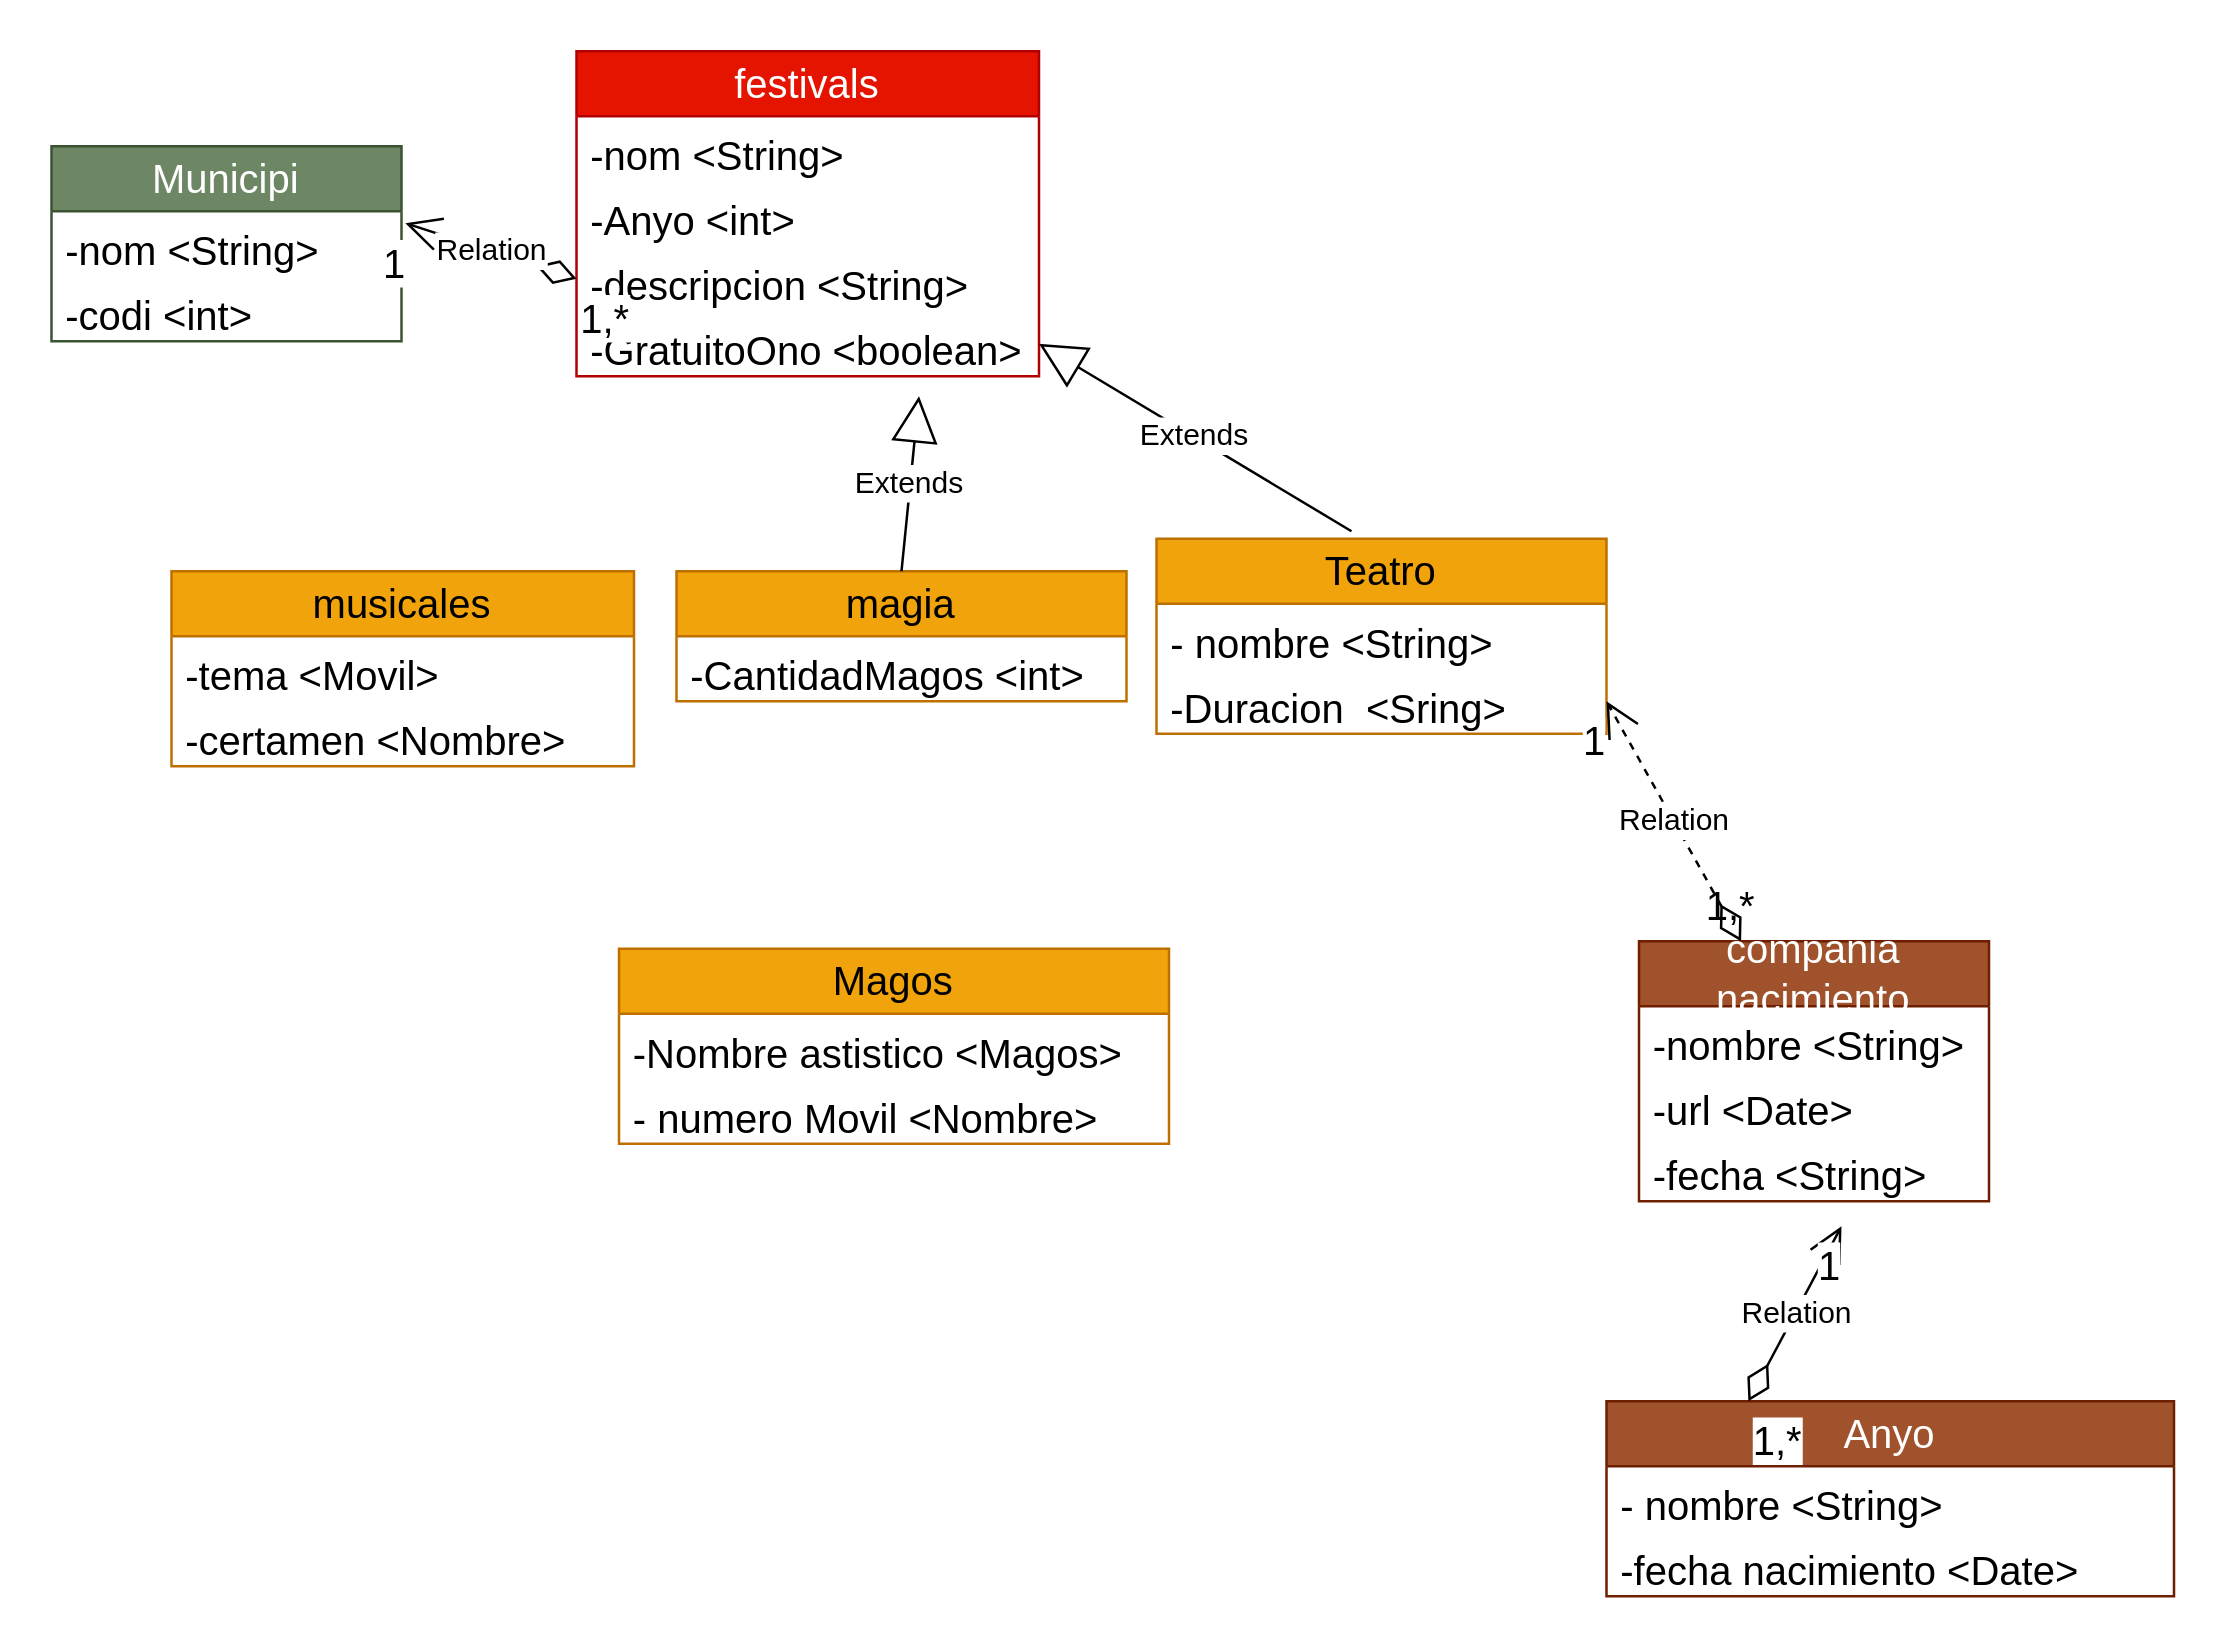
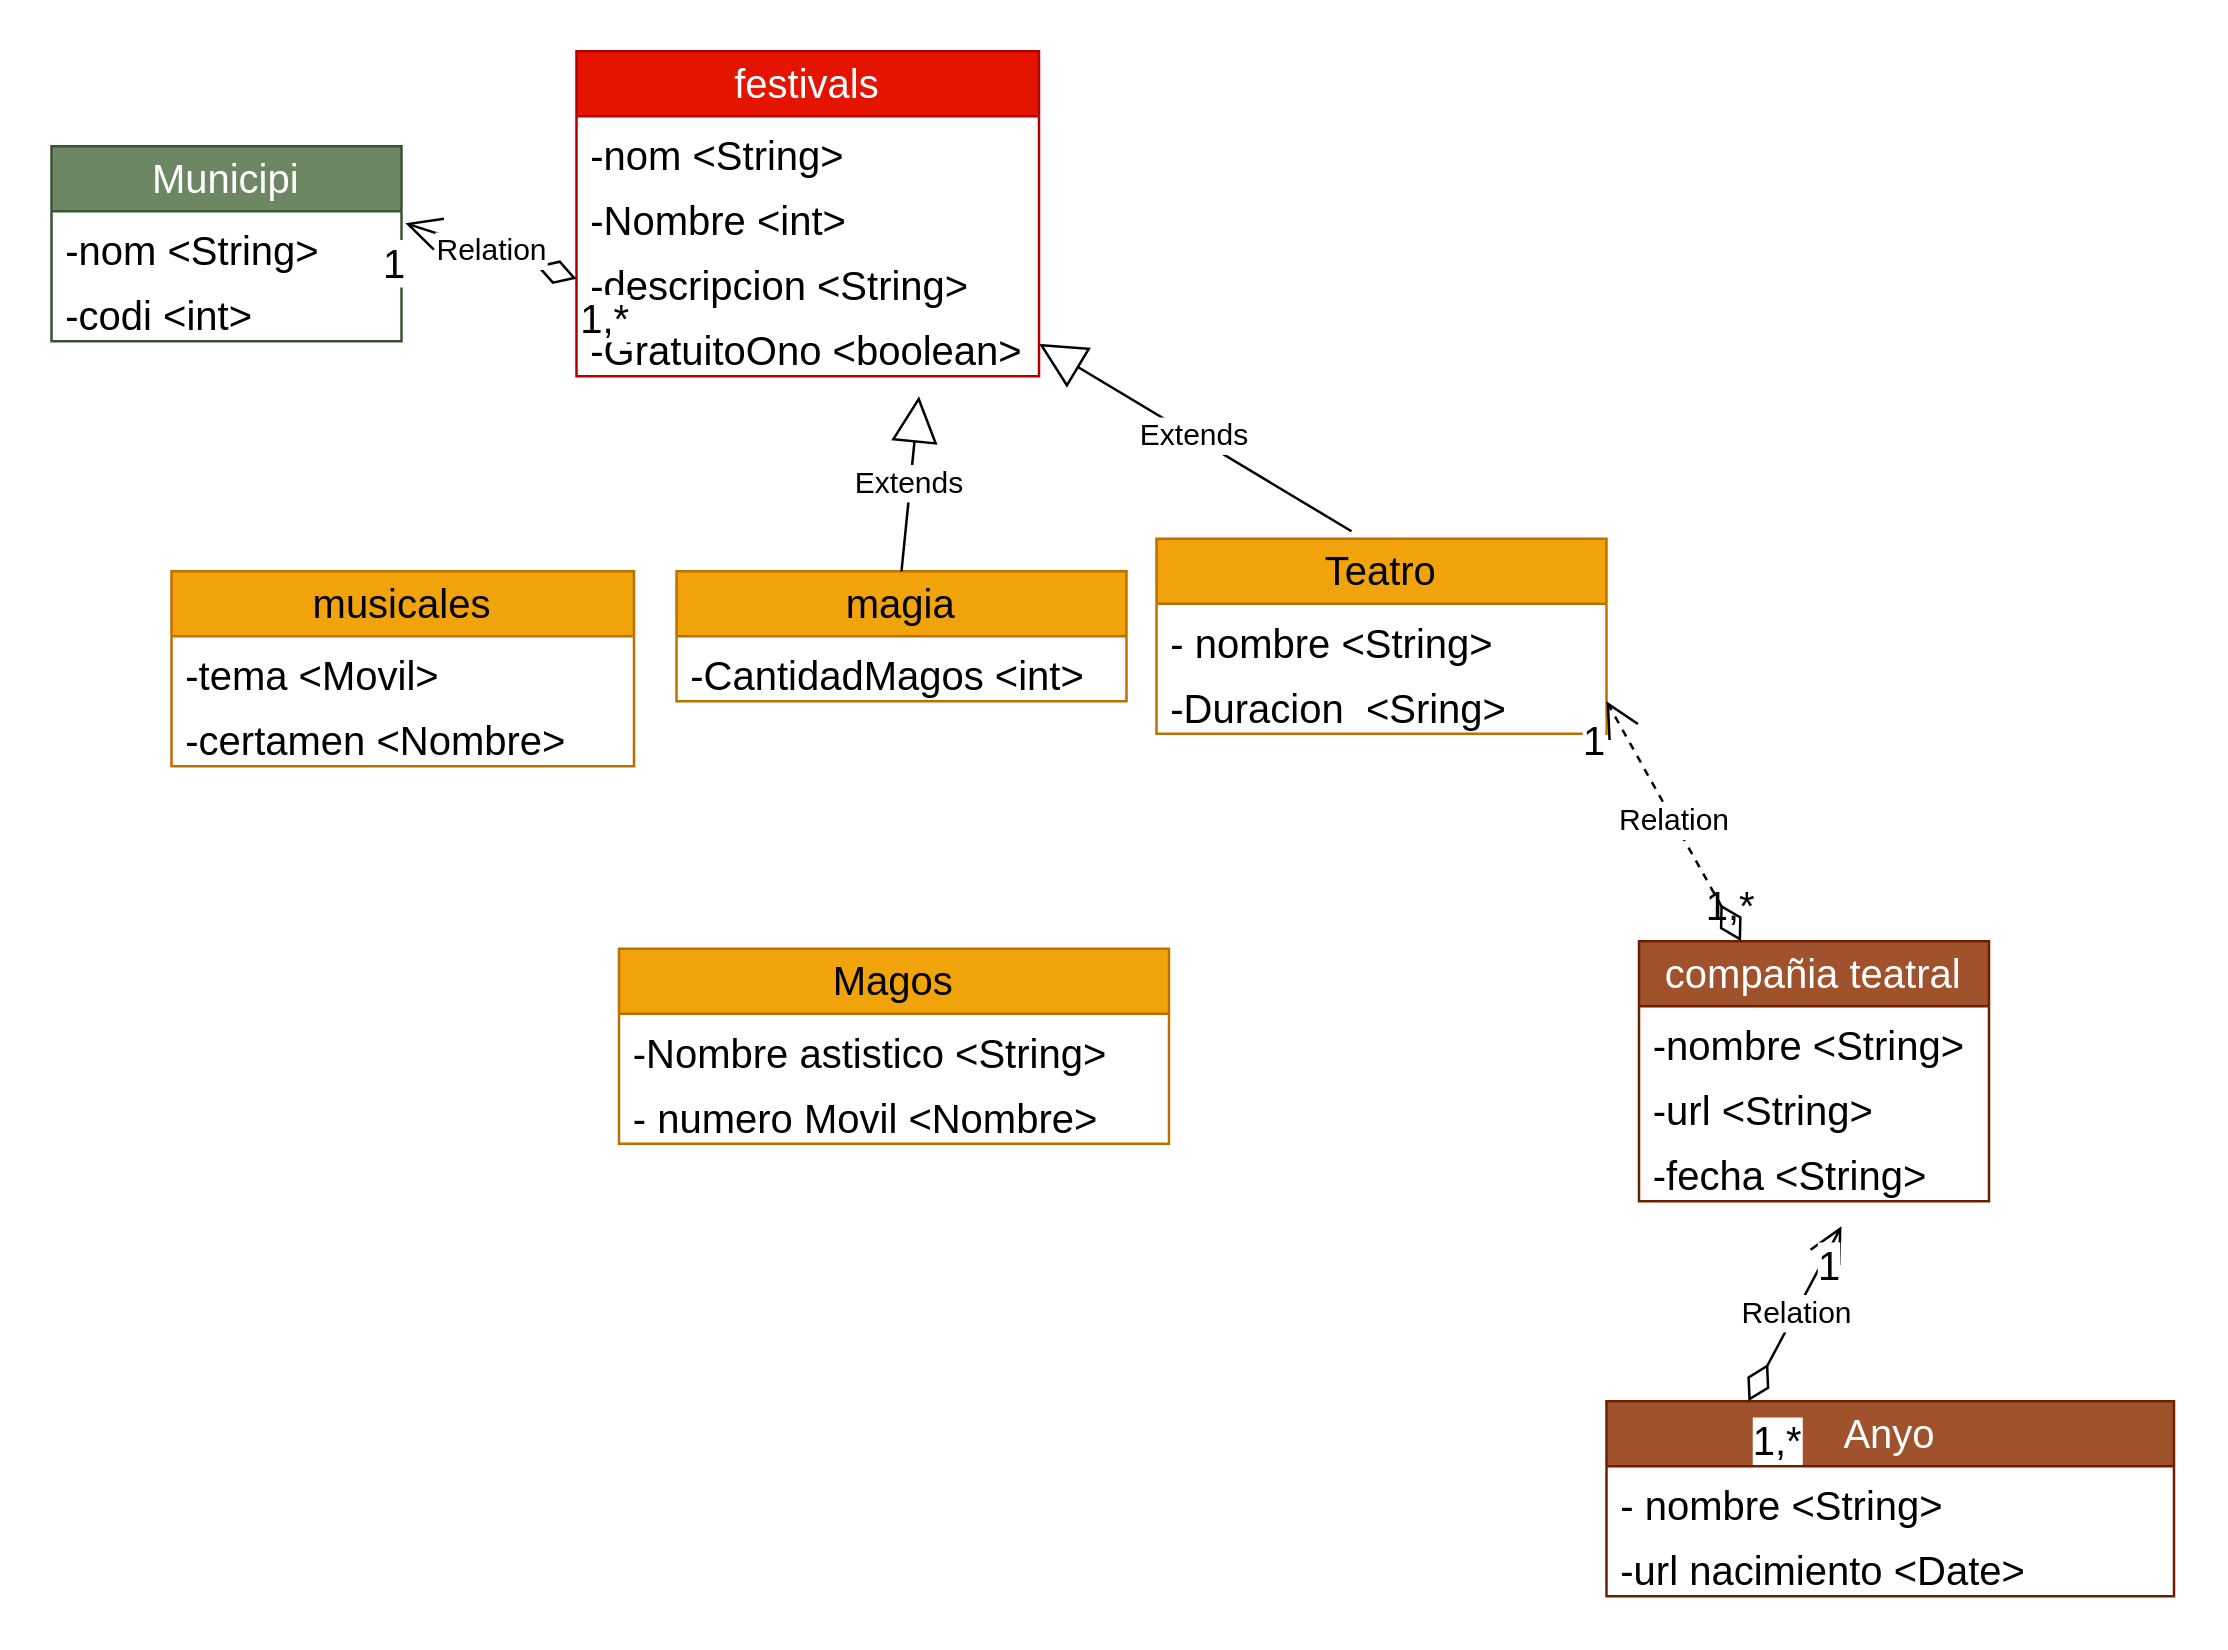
node "-Anyo <int>": label "-Anyo <int>" -> "-Nombre <int>"
node "compañia nacimiento": label "compañia nacimiento" -> "compañia teatral"
node "-Nombre astistico <Magos>": label "-Nombre astistico <Magos>" -> "-Nombre astistico <String>"
node "-url <Date>": label "-url <Date>" -> "-url <String>"
node "-fecha nacimiento <Date>": label "-fecha nacimiento <Date>" -> "-url nacimiento <Date>"
